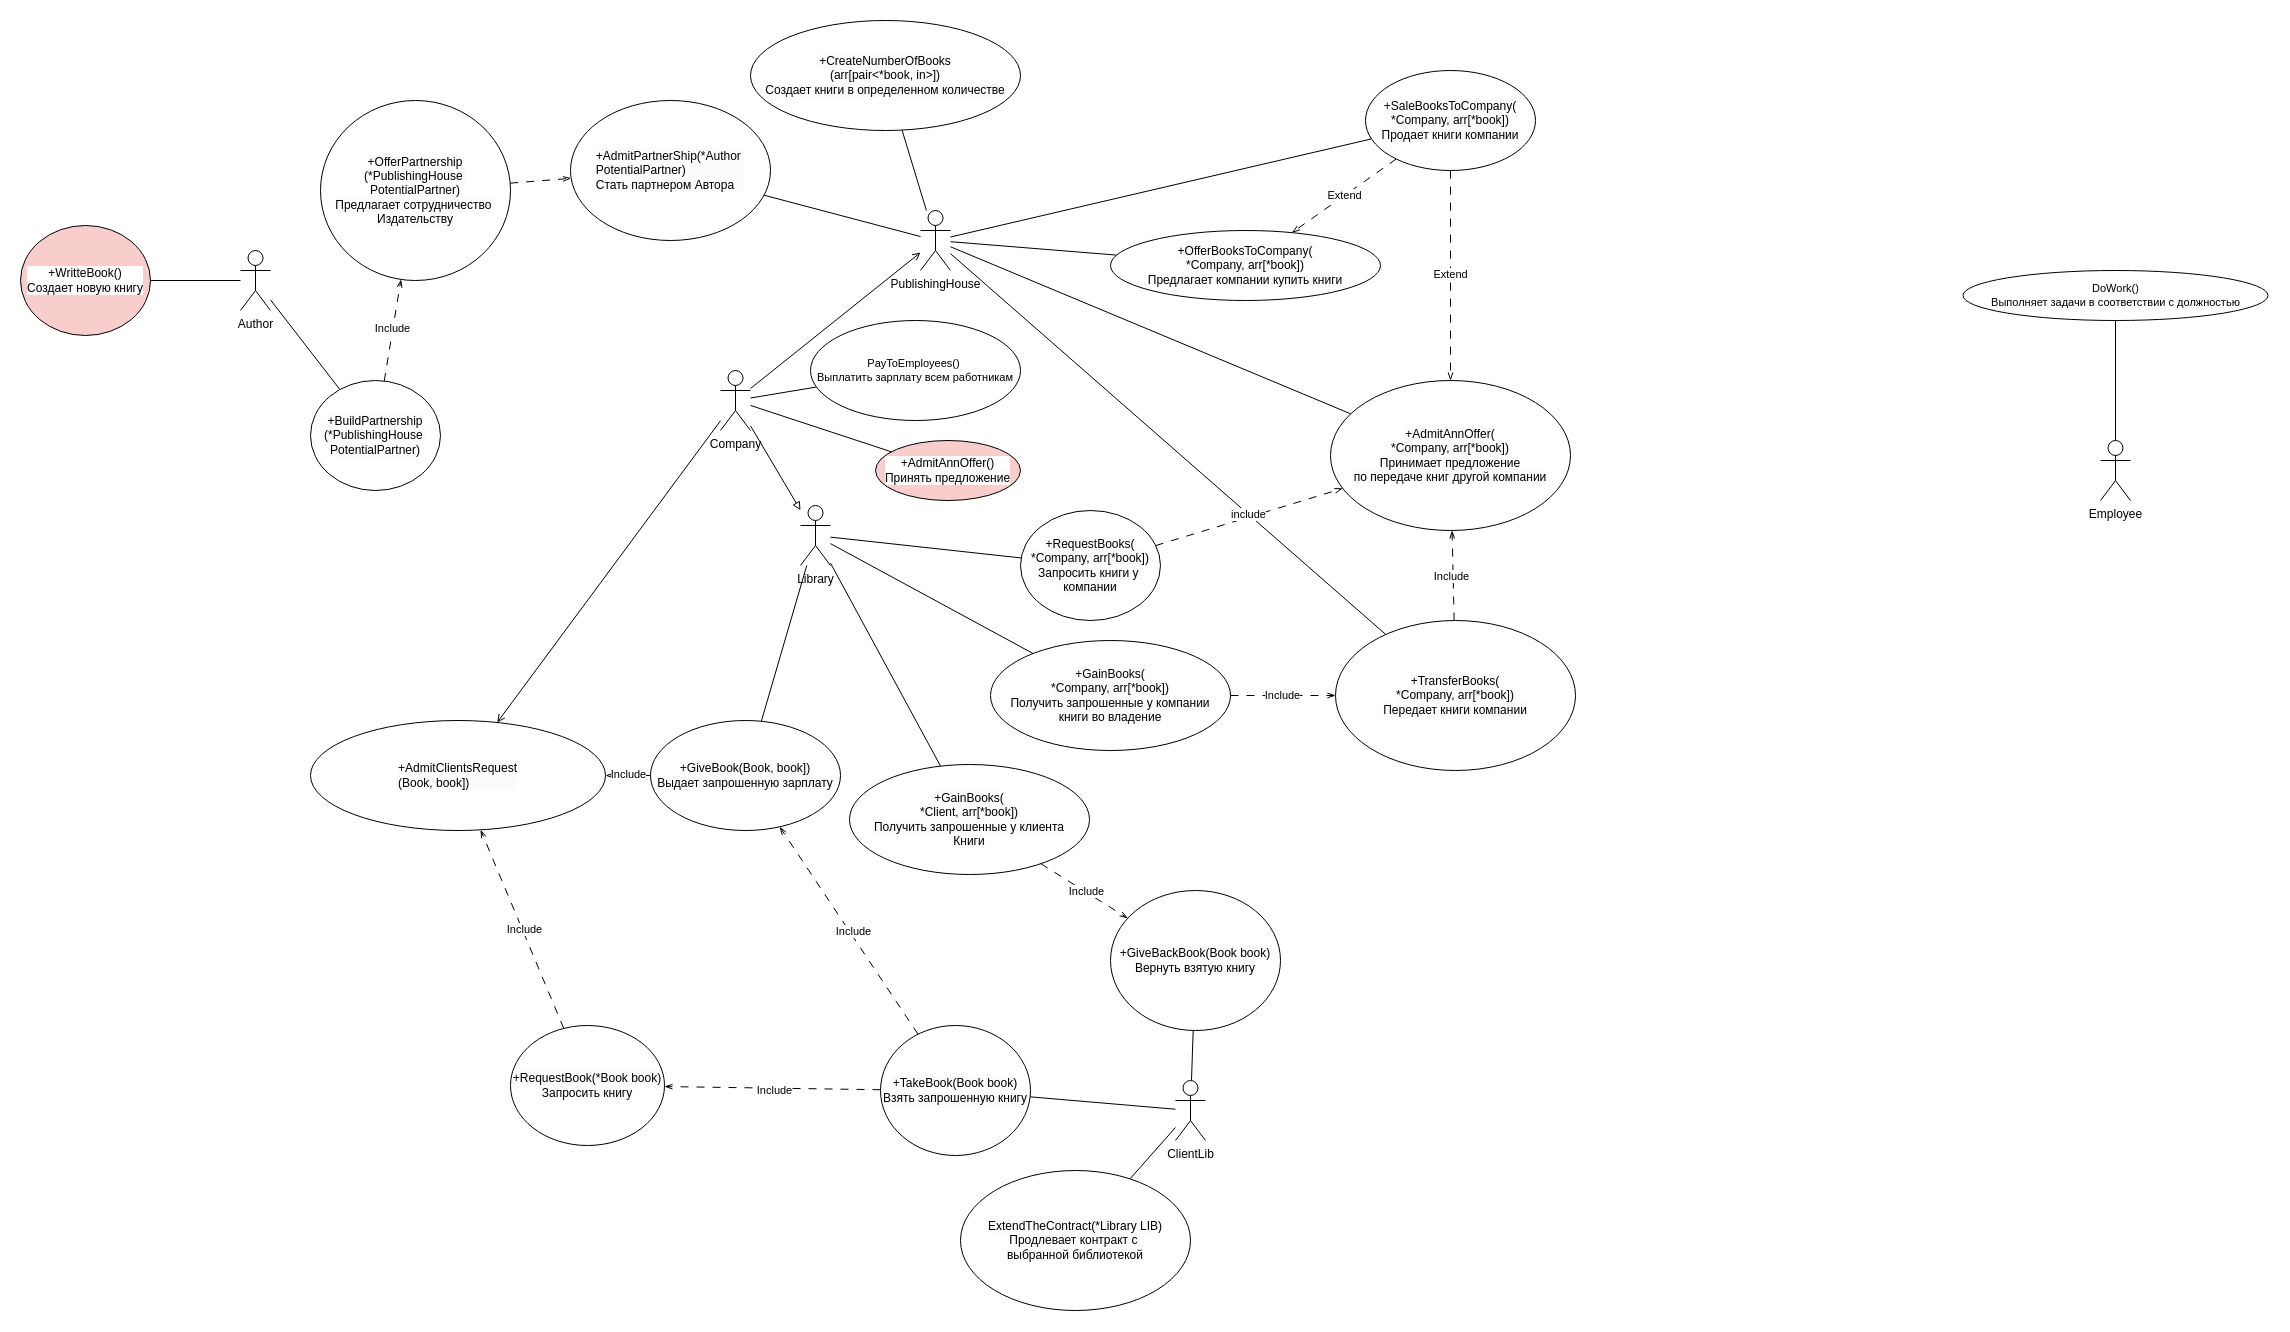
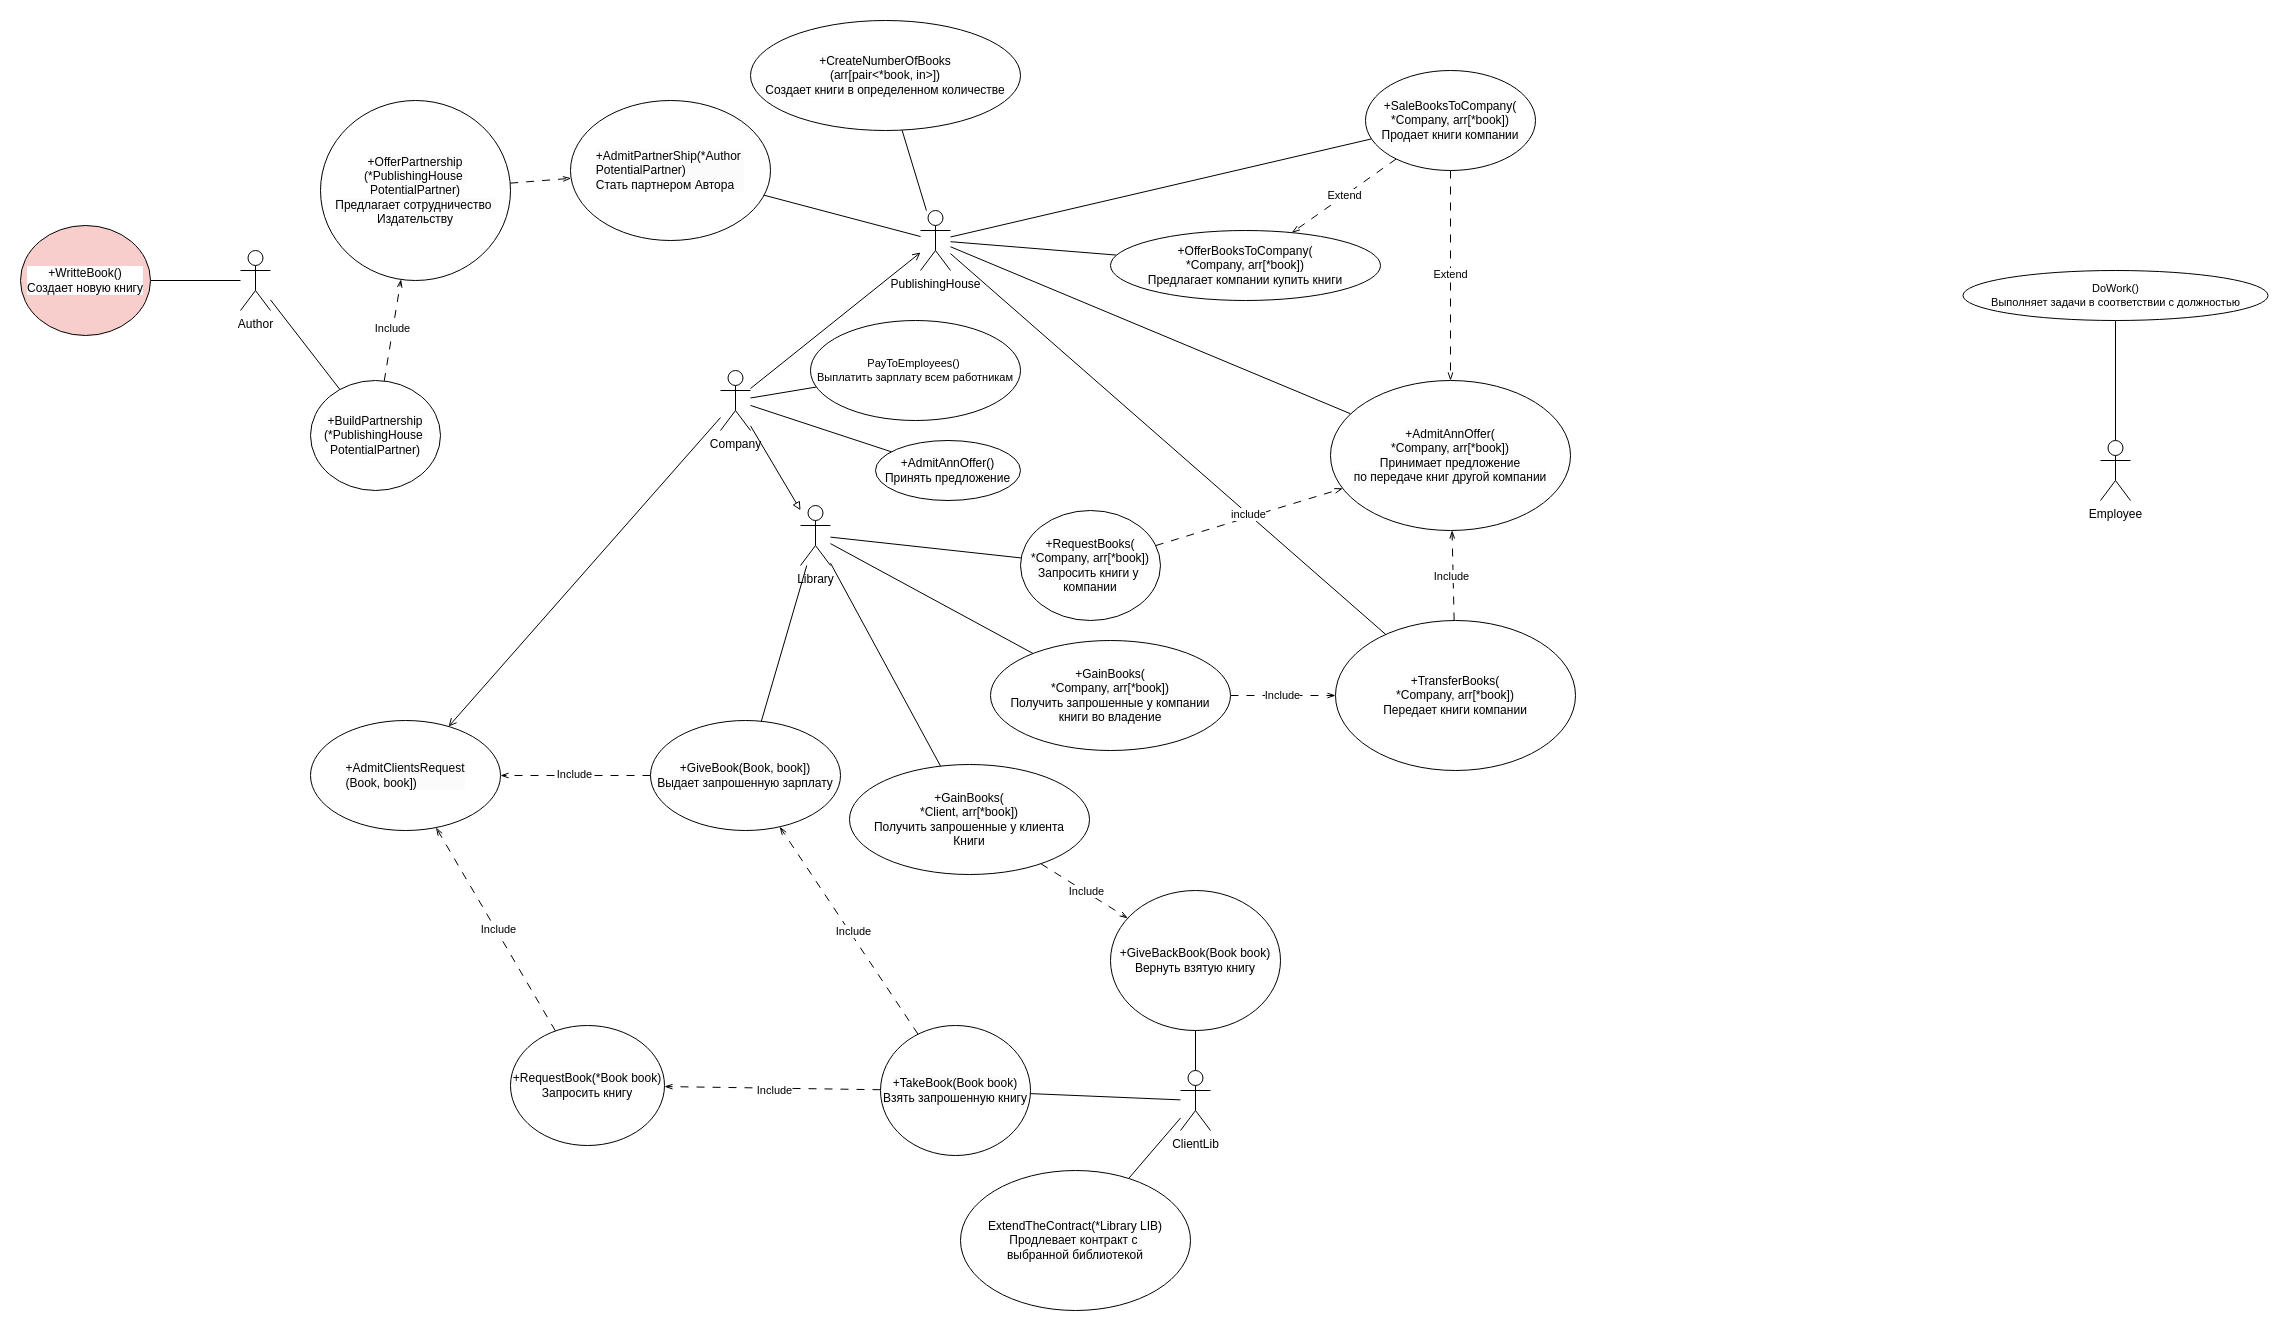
node "+AdmitAnnOffer() Принять предложение": fillcolor #f8cecc -> #ffffff
node "+AdmitClientsRequest (Book, book])": size 295x110 -> 190x110
node "ClientLib": moved (1191, 1111) -> (1196, 1101)
